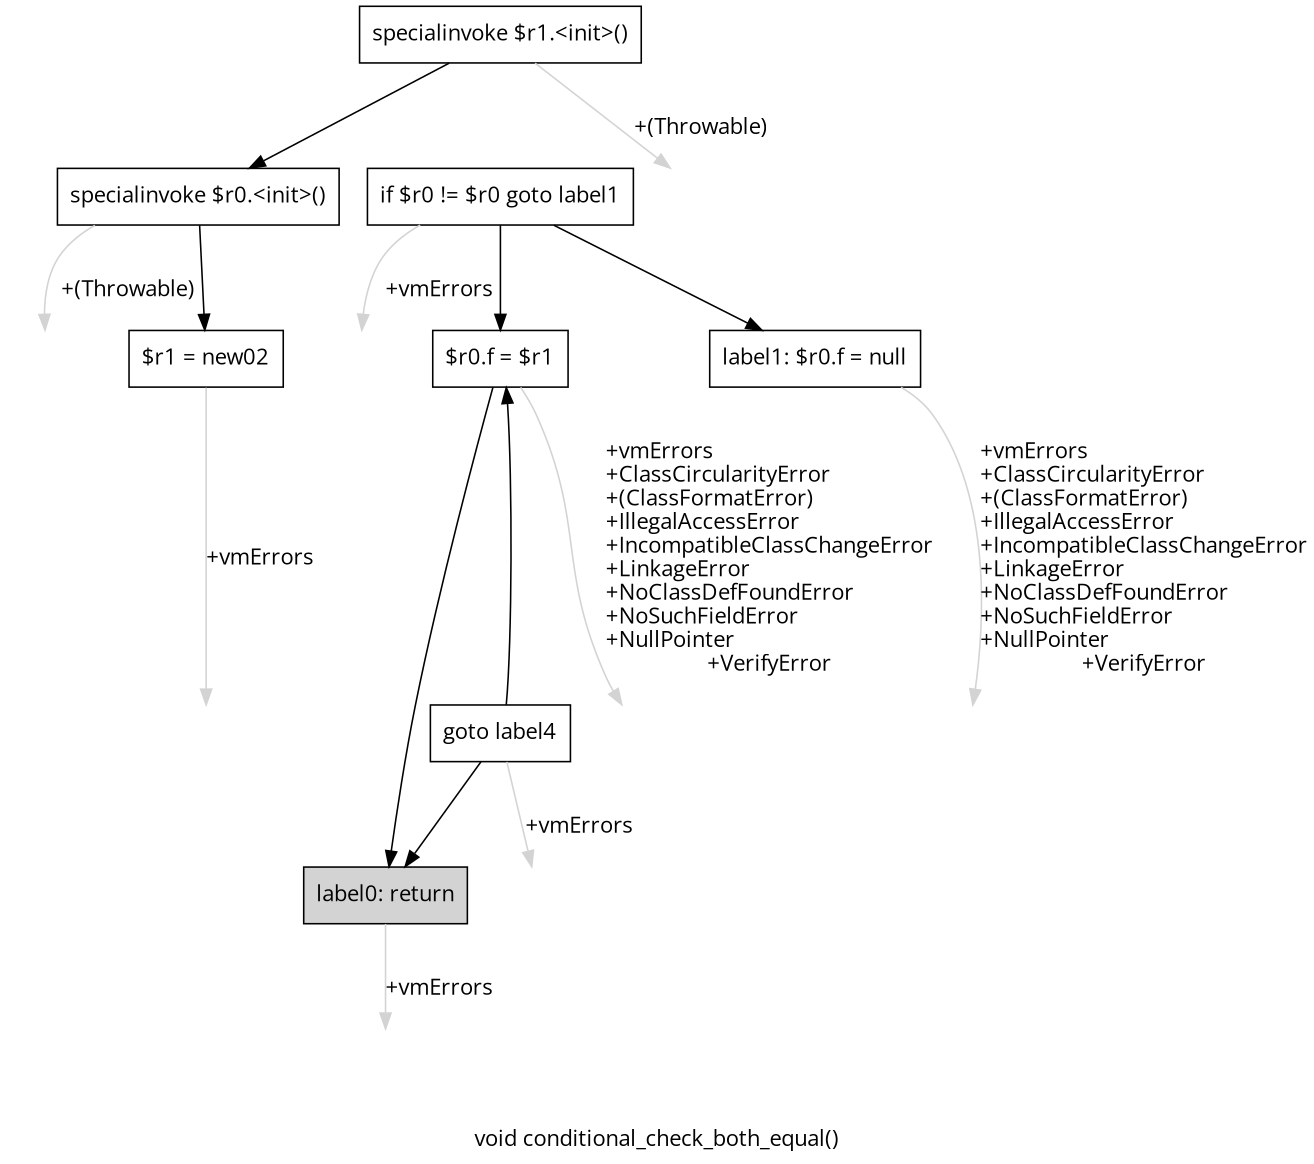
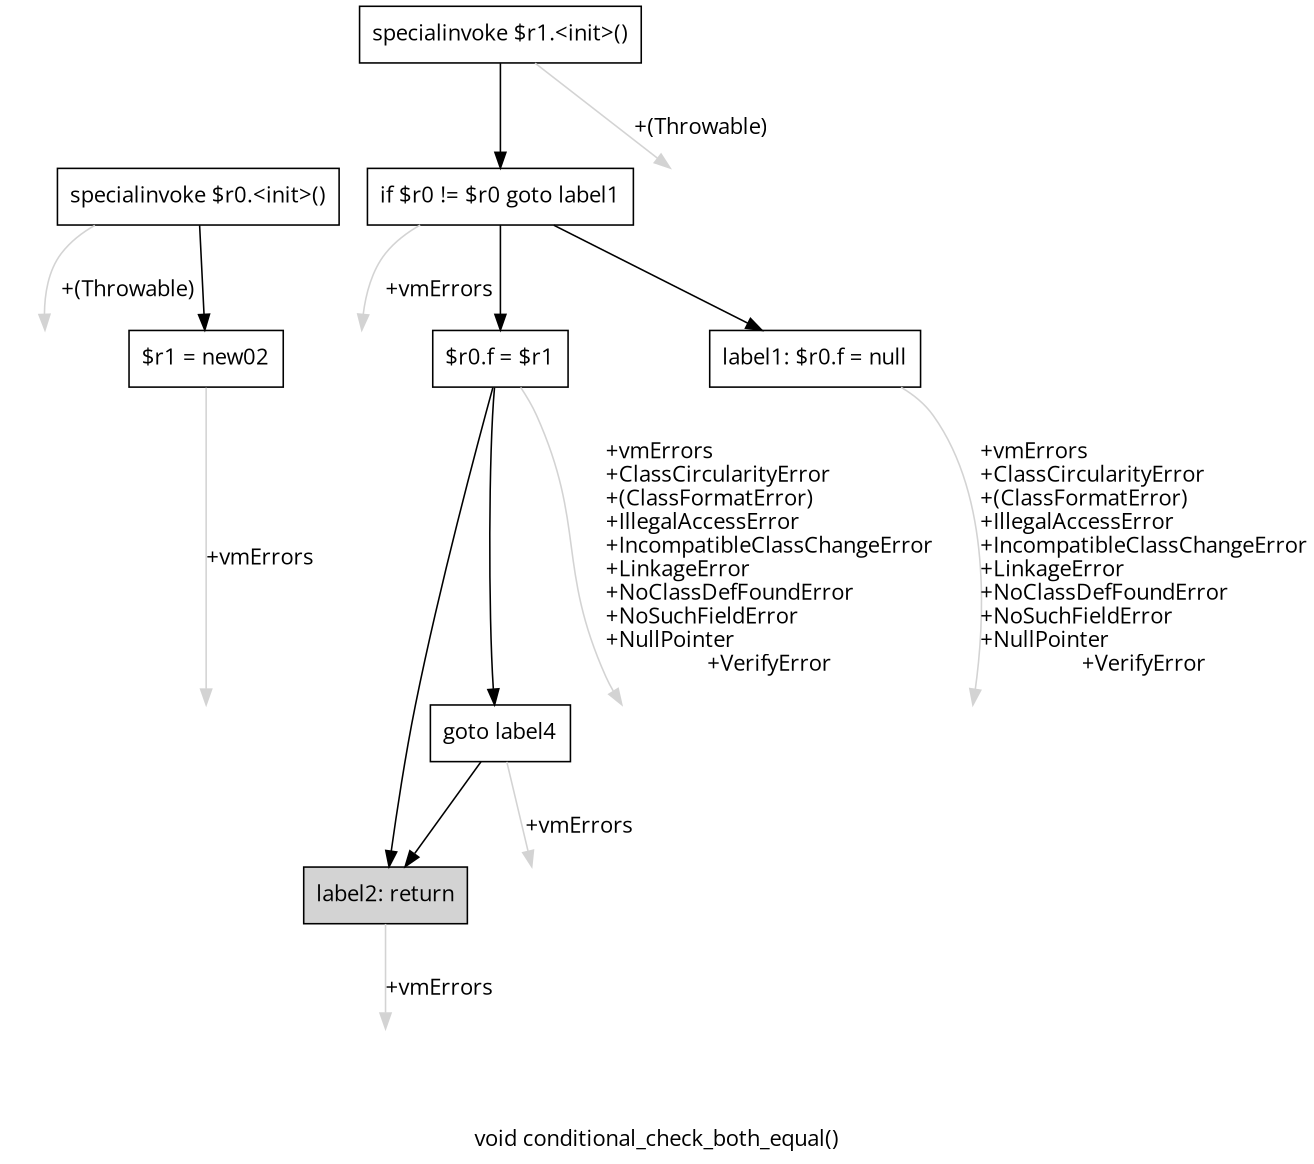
edge "specialinvoke $r1.<init>()" -> "specialinvoke $r0.<init>()": now "specialinvoke $r1.<init>()" -> "if $r0 != $r0 goto label1"
edge "goto label4" -> "$r0.f = $r1": reversed
node "label0: return": label "label0: return" -> "label2: return"
